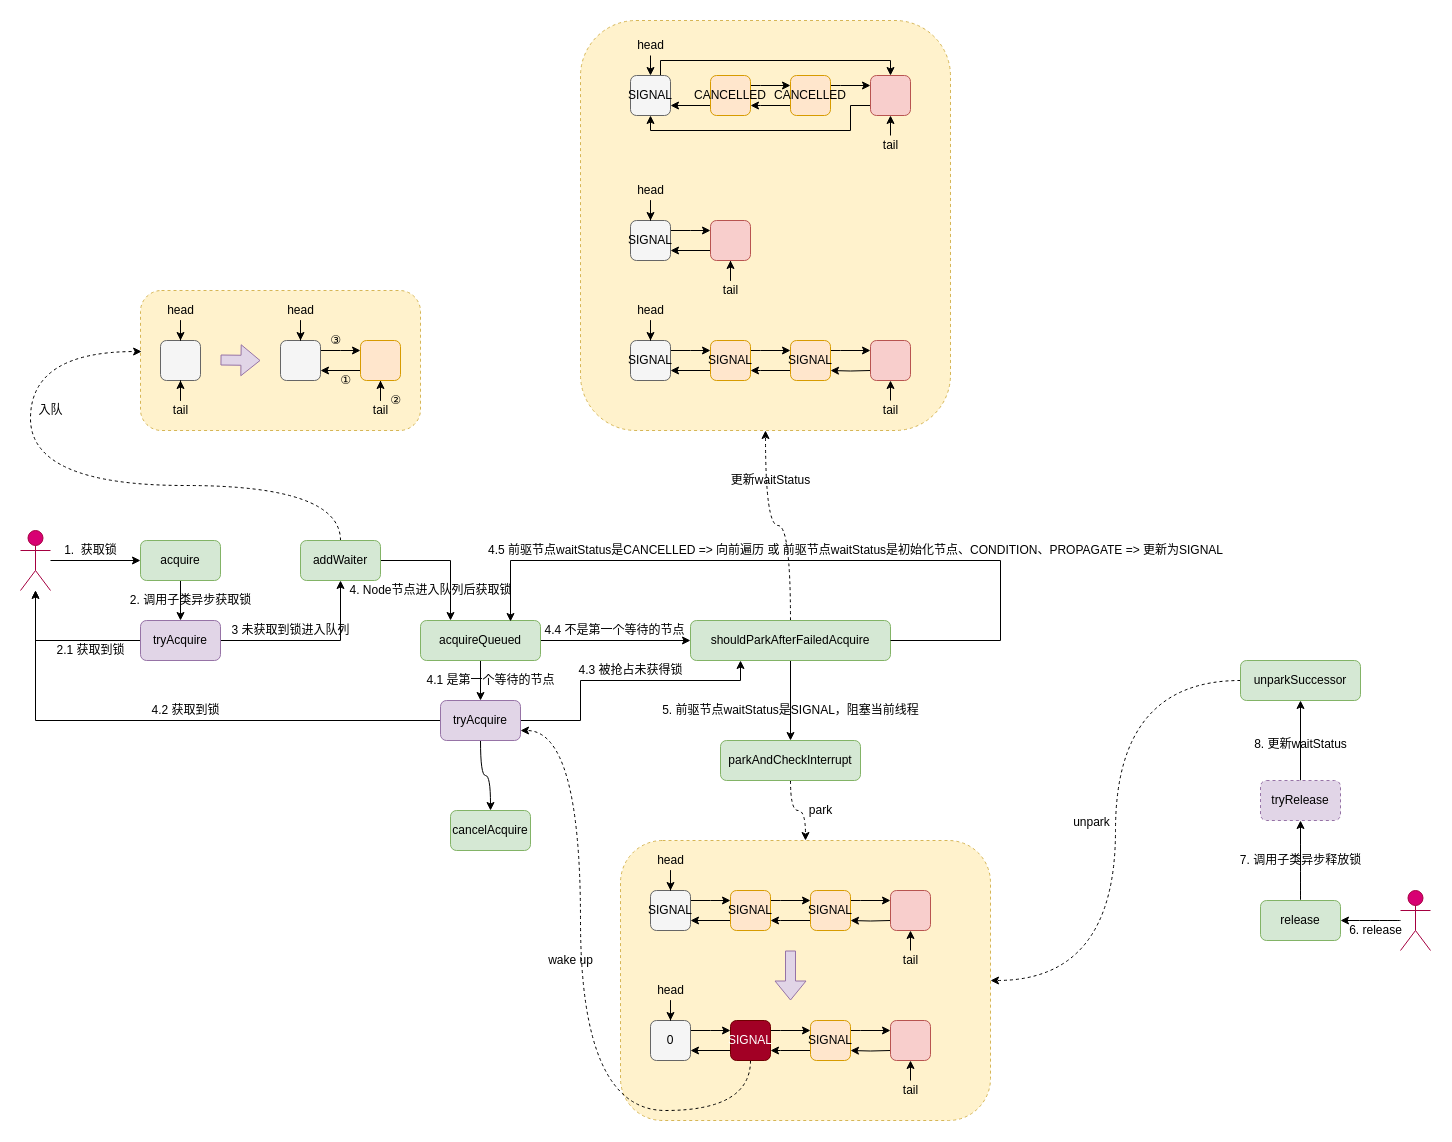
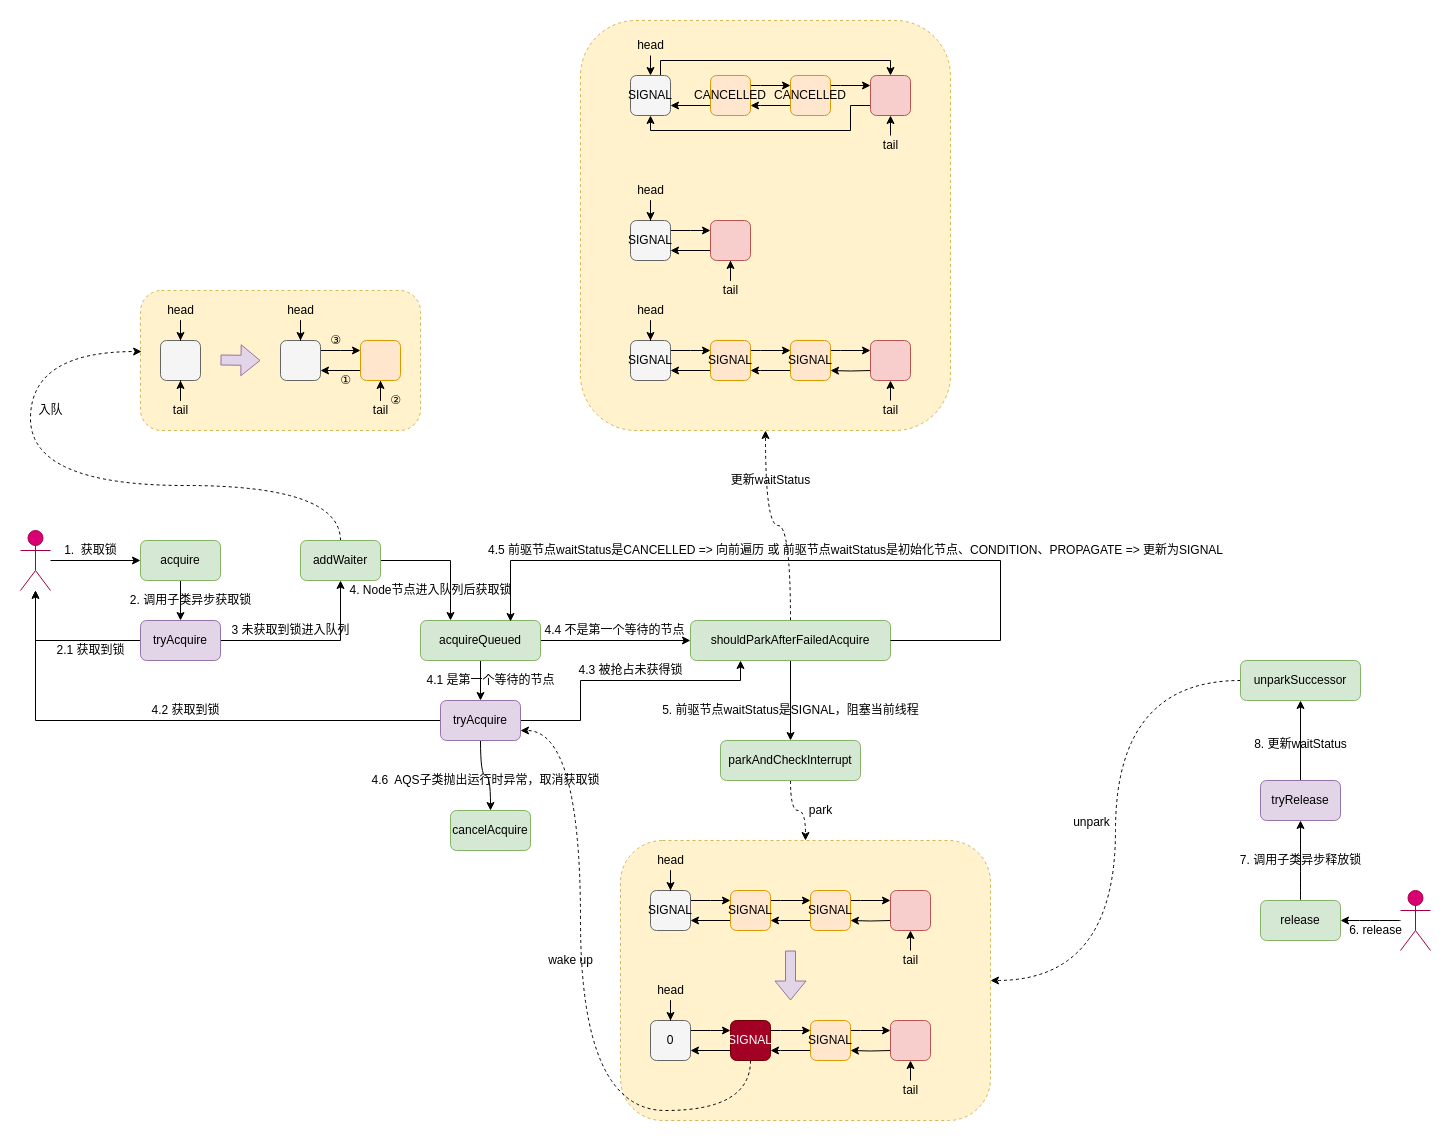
node "4.6 AQS子类抛出运行时异常，取消获取锁": added
node "tryRelease": style dashed -> solid
